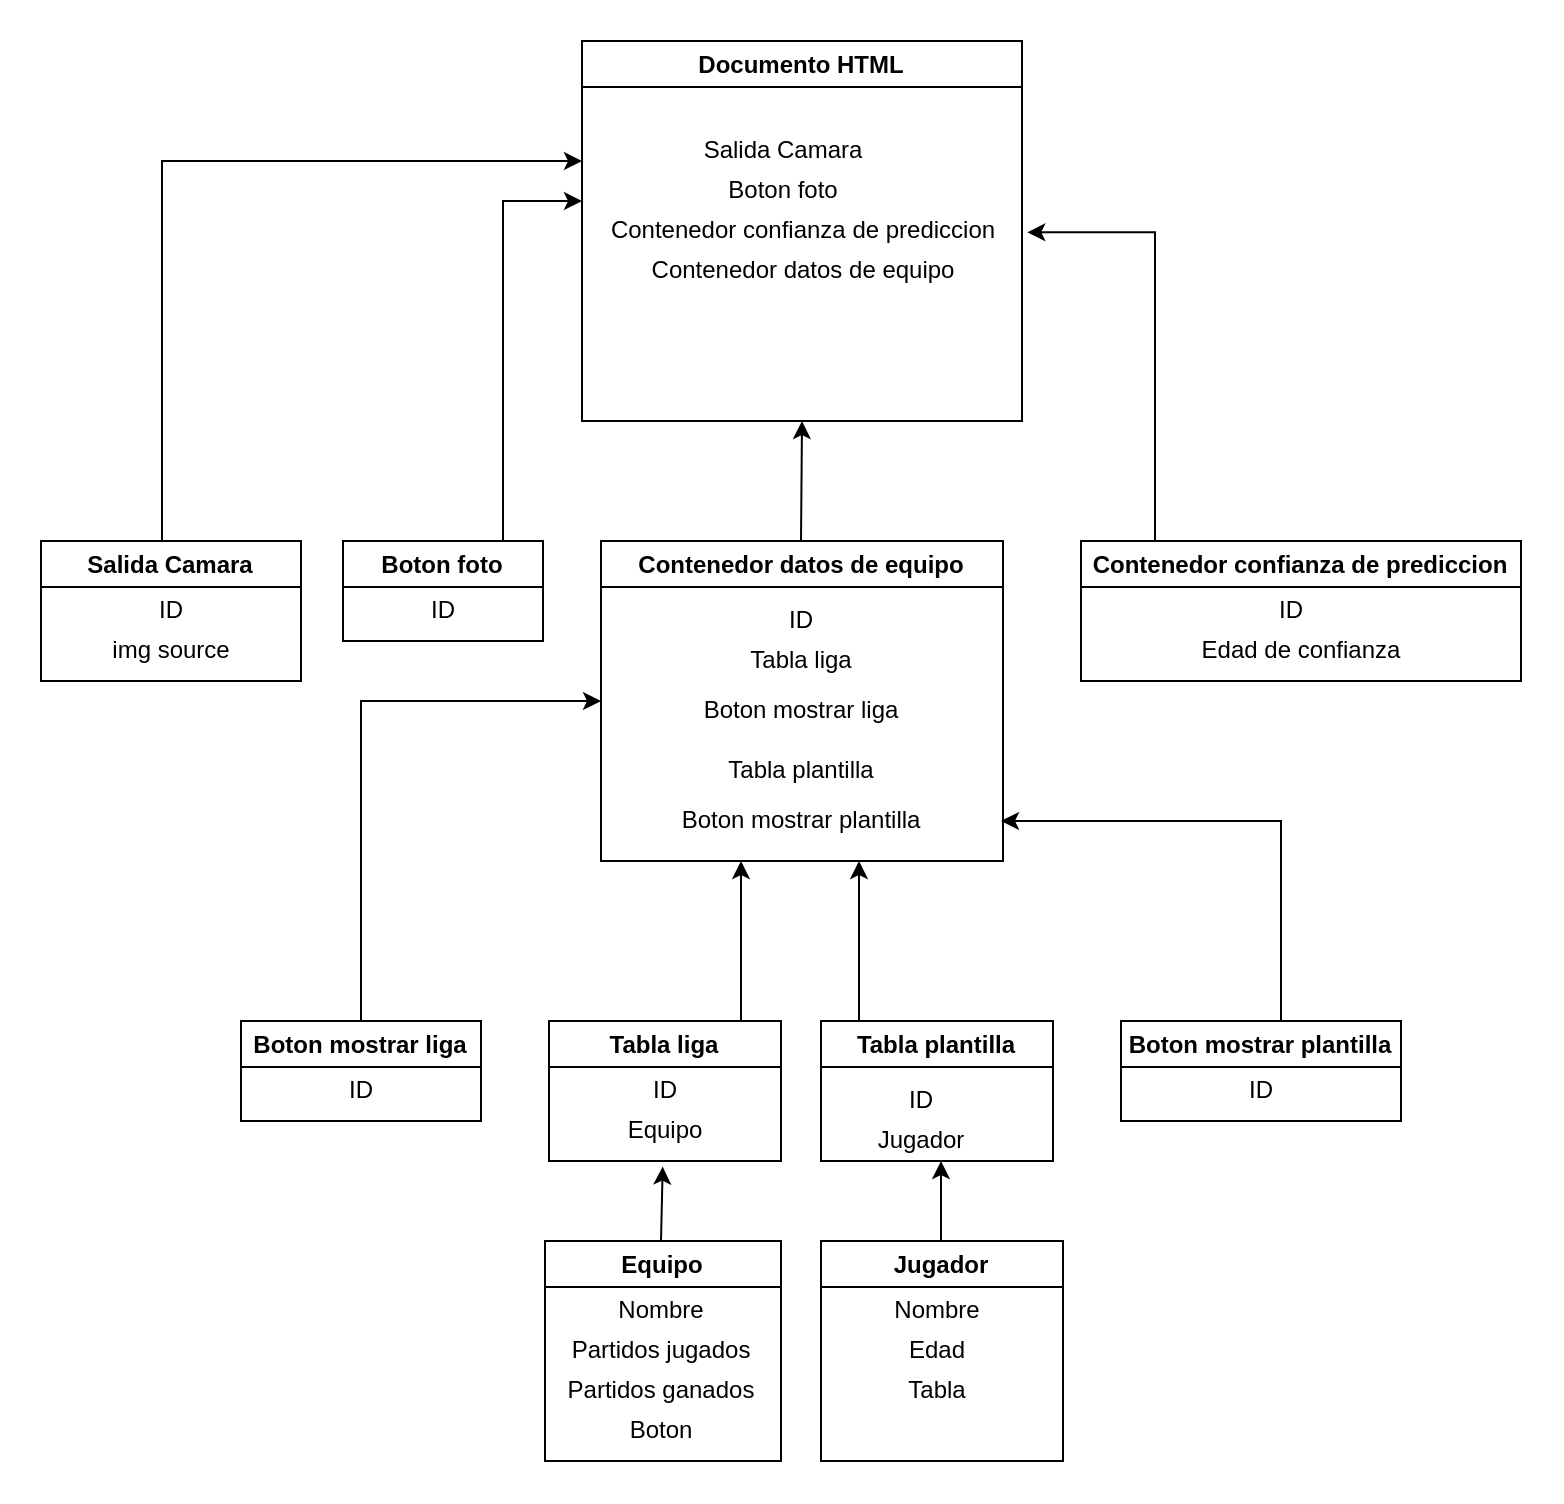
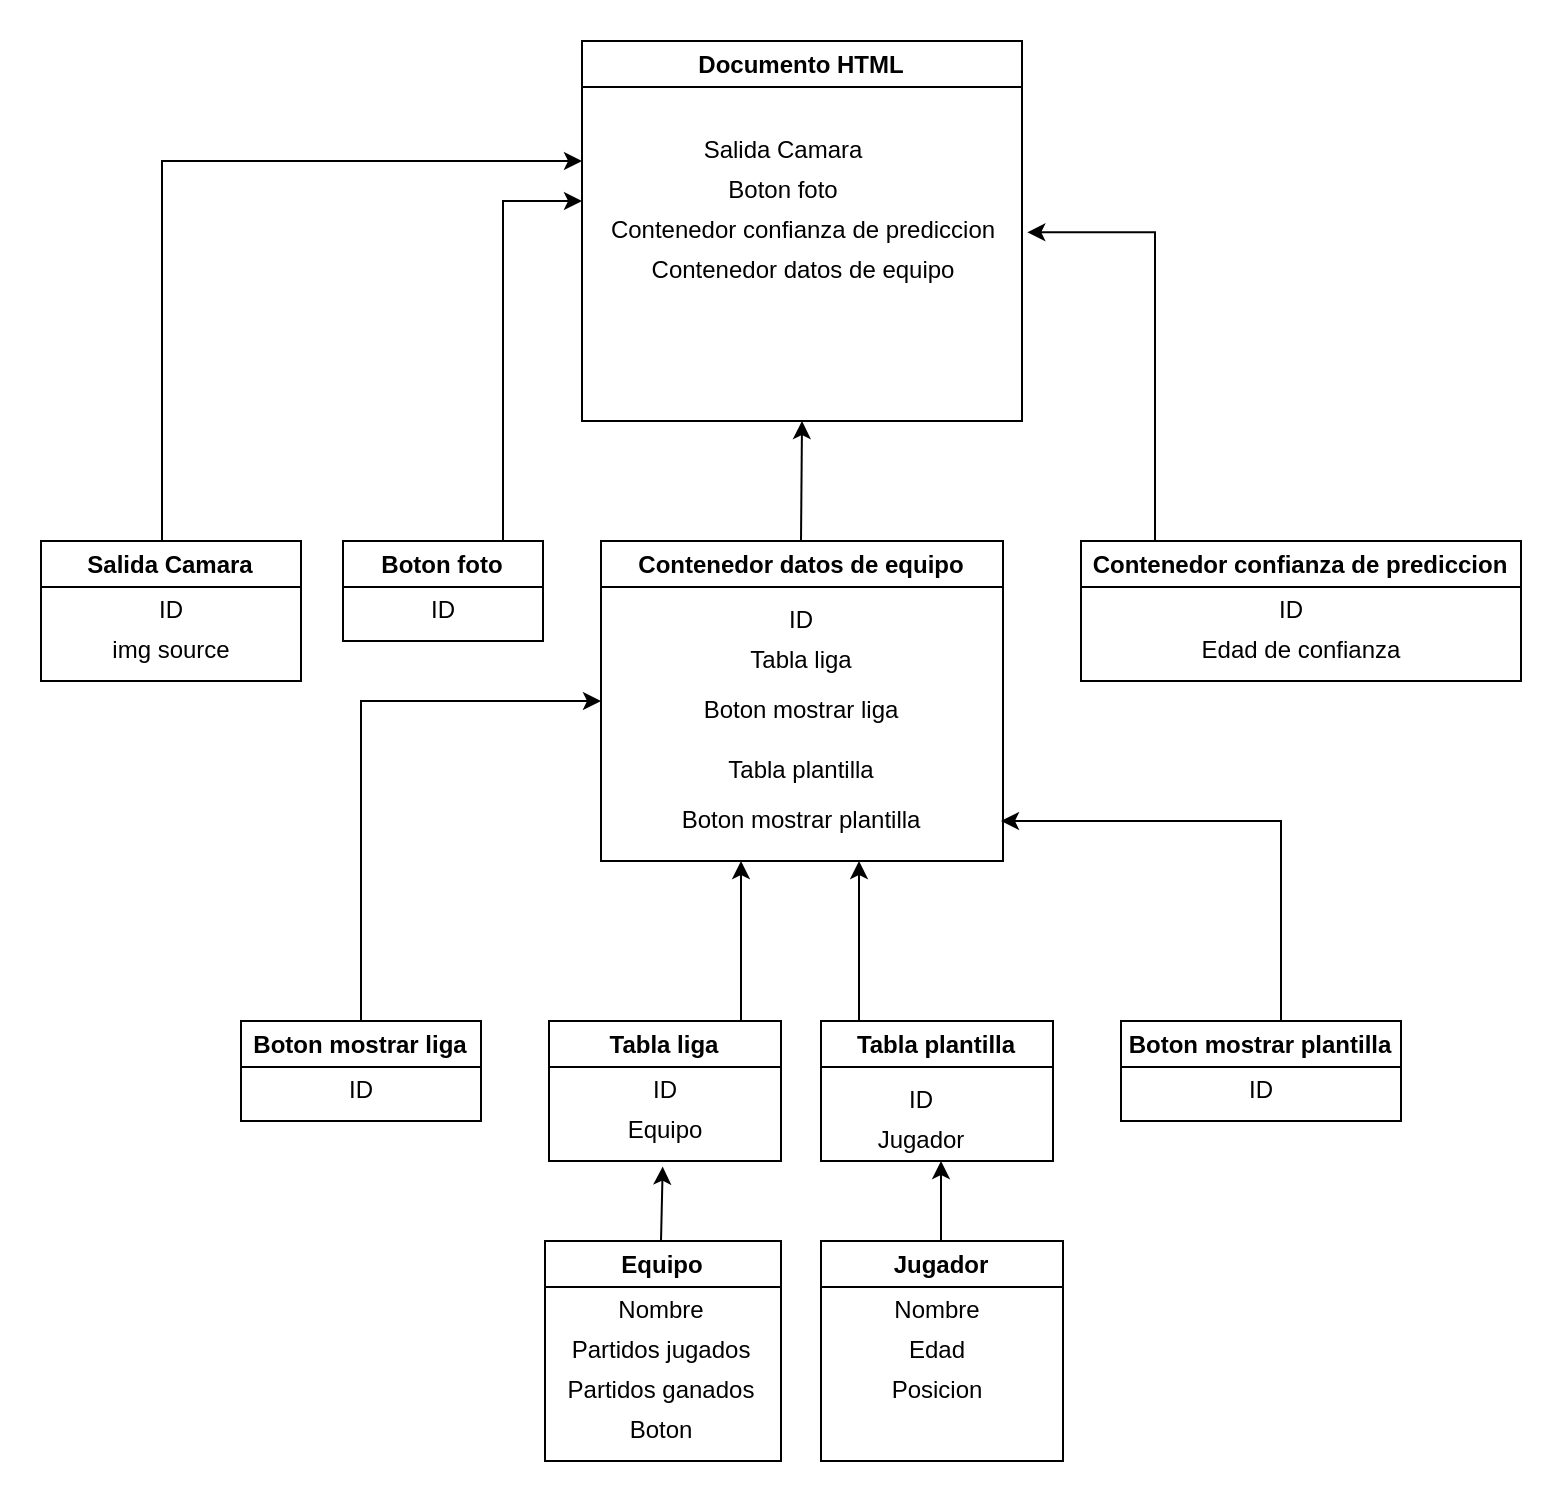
node "Tabla": label "Tabla" -> "Posicion"
